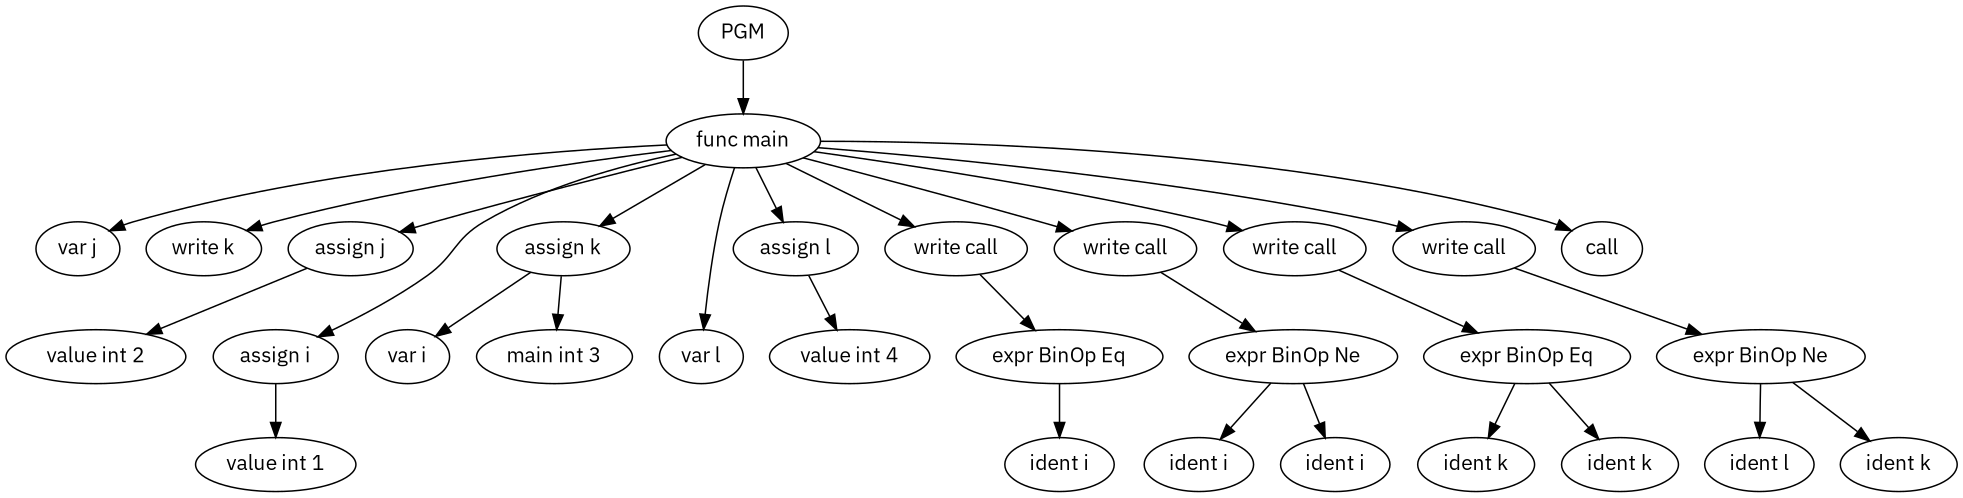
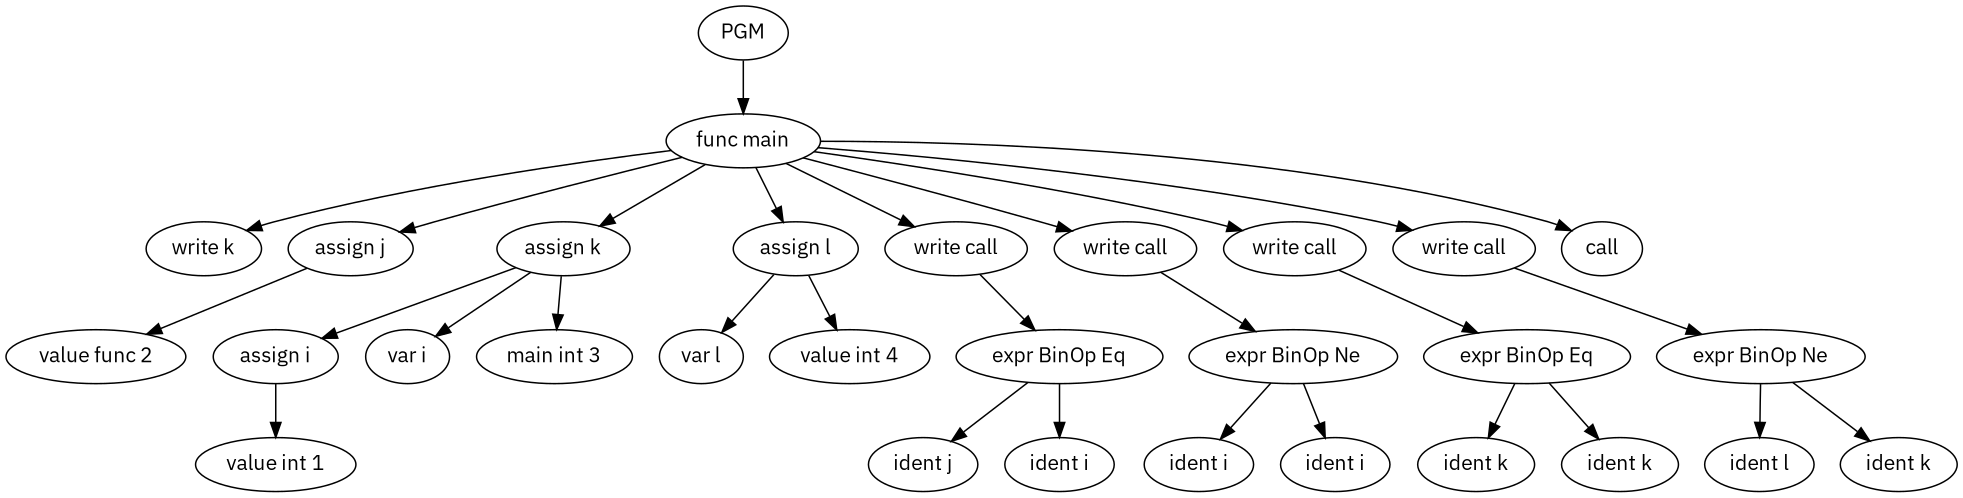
edge "func main" -> "assign i": now "assign k" -> "assign i"
edge "func main" -> "var l": now "assign l" -> "var l"
node "var j": removed
node "value int 2": label "value int 2" -> "value func 2"
node "ident j": added
